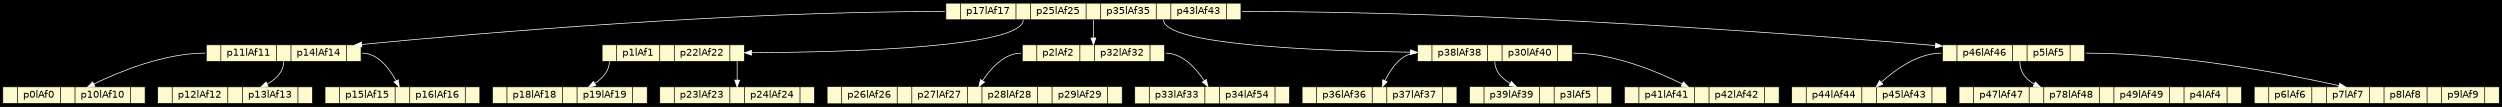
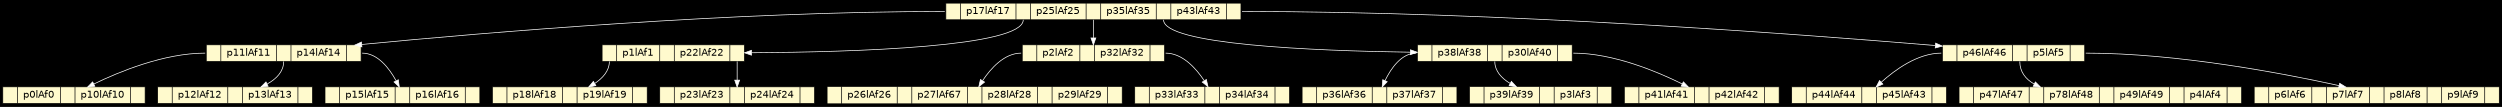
node "p26lAf26": text "p27lAf27" -> "p27lAf67"
node "p33lAf33": text "p34lAf54" -> "p34lAf34"
node "p39lAf39": text "p3lAf5" -> "p3lAf3"
